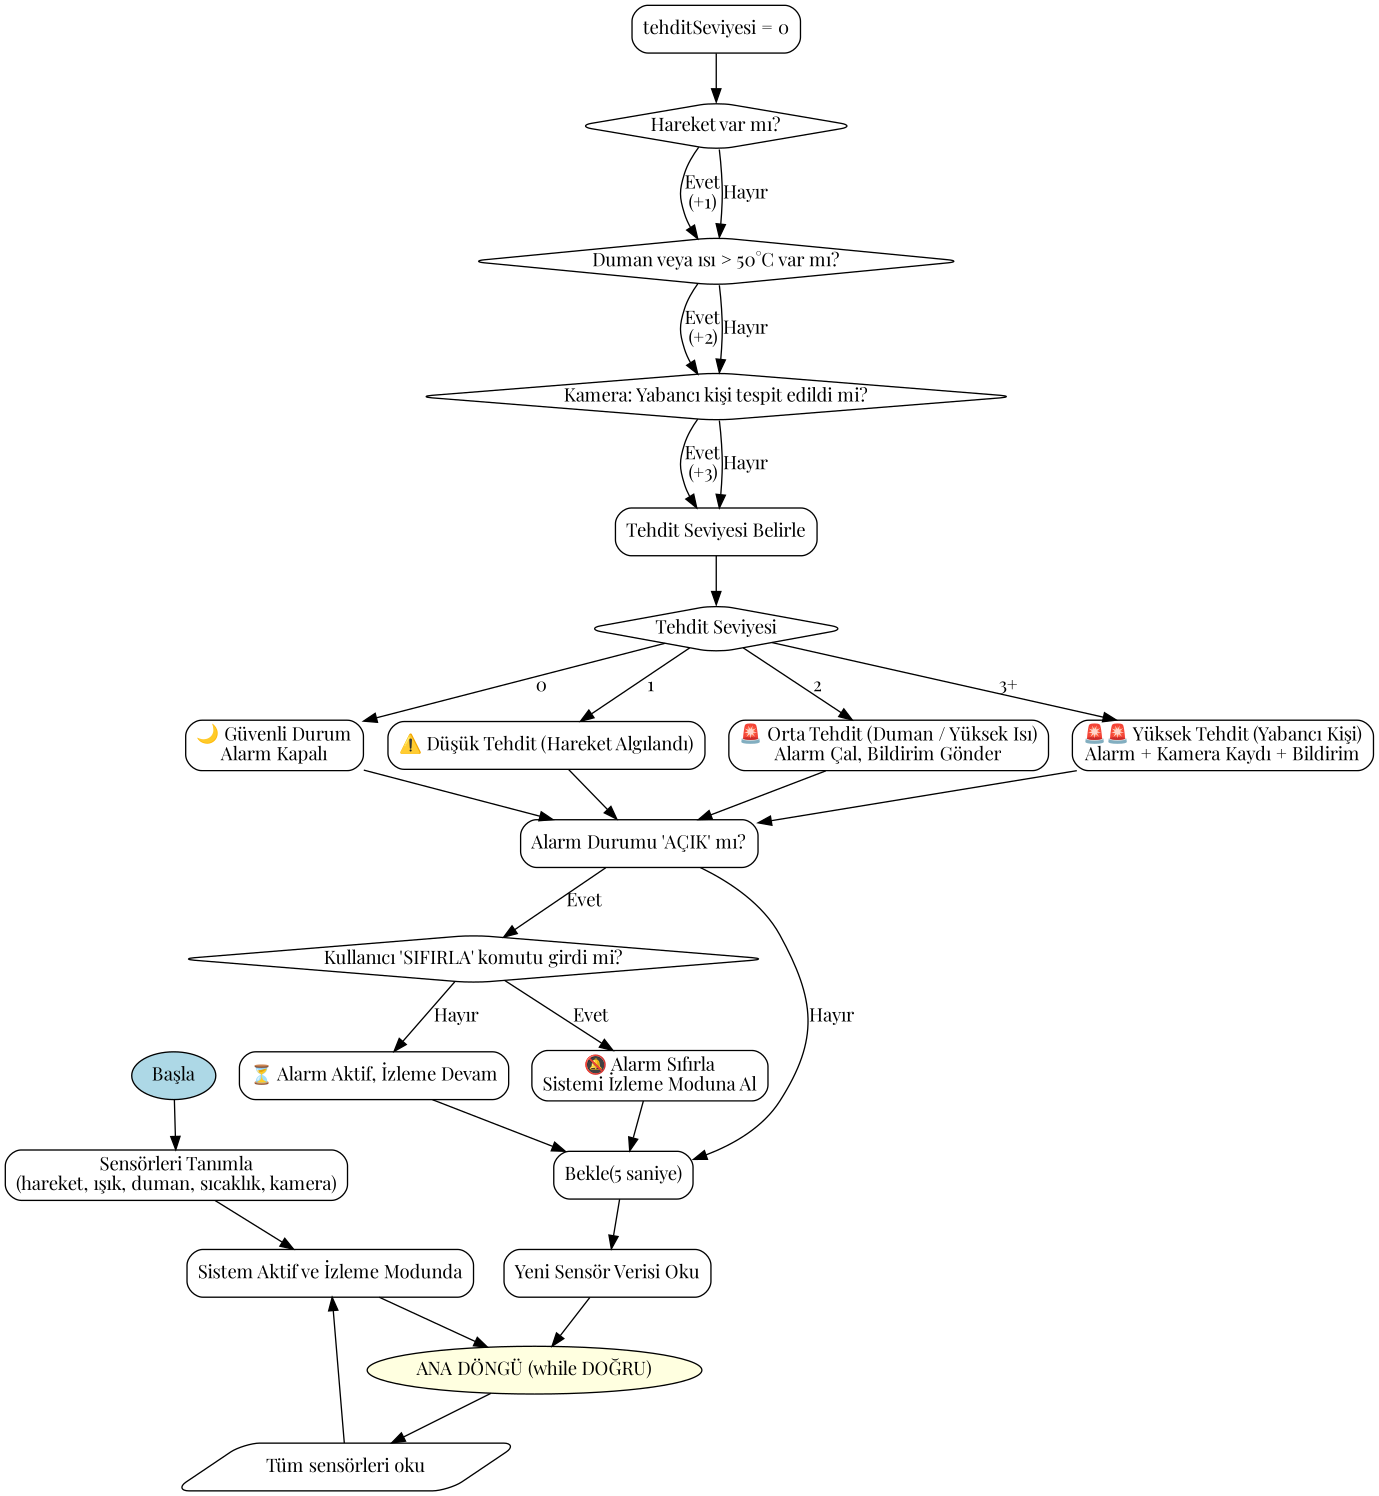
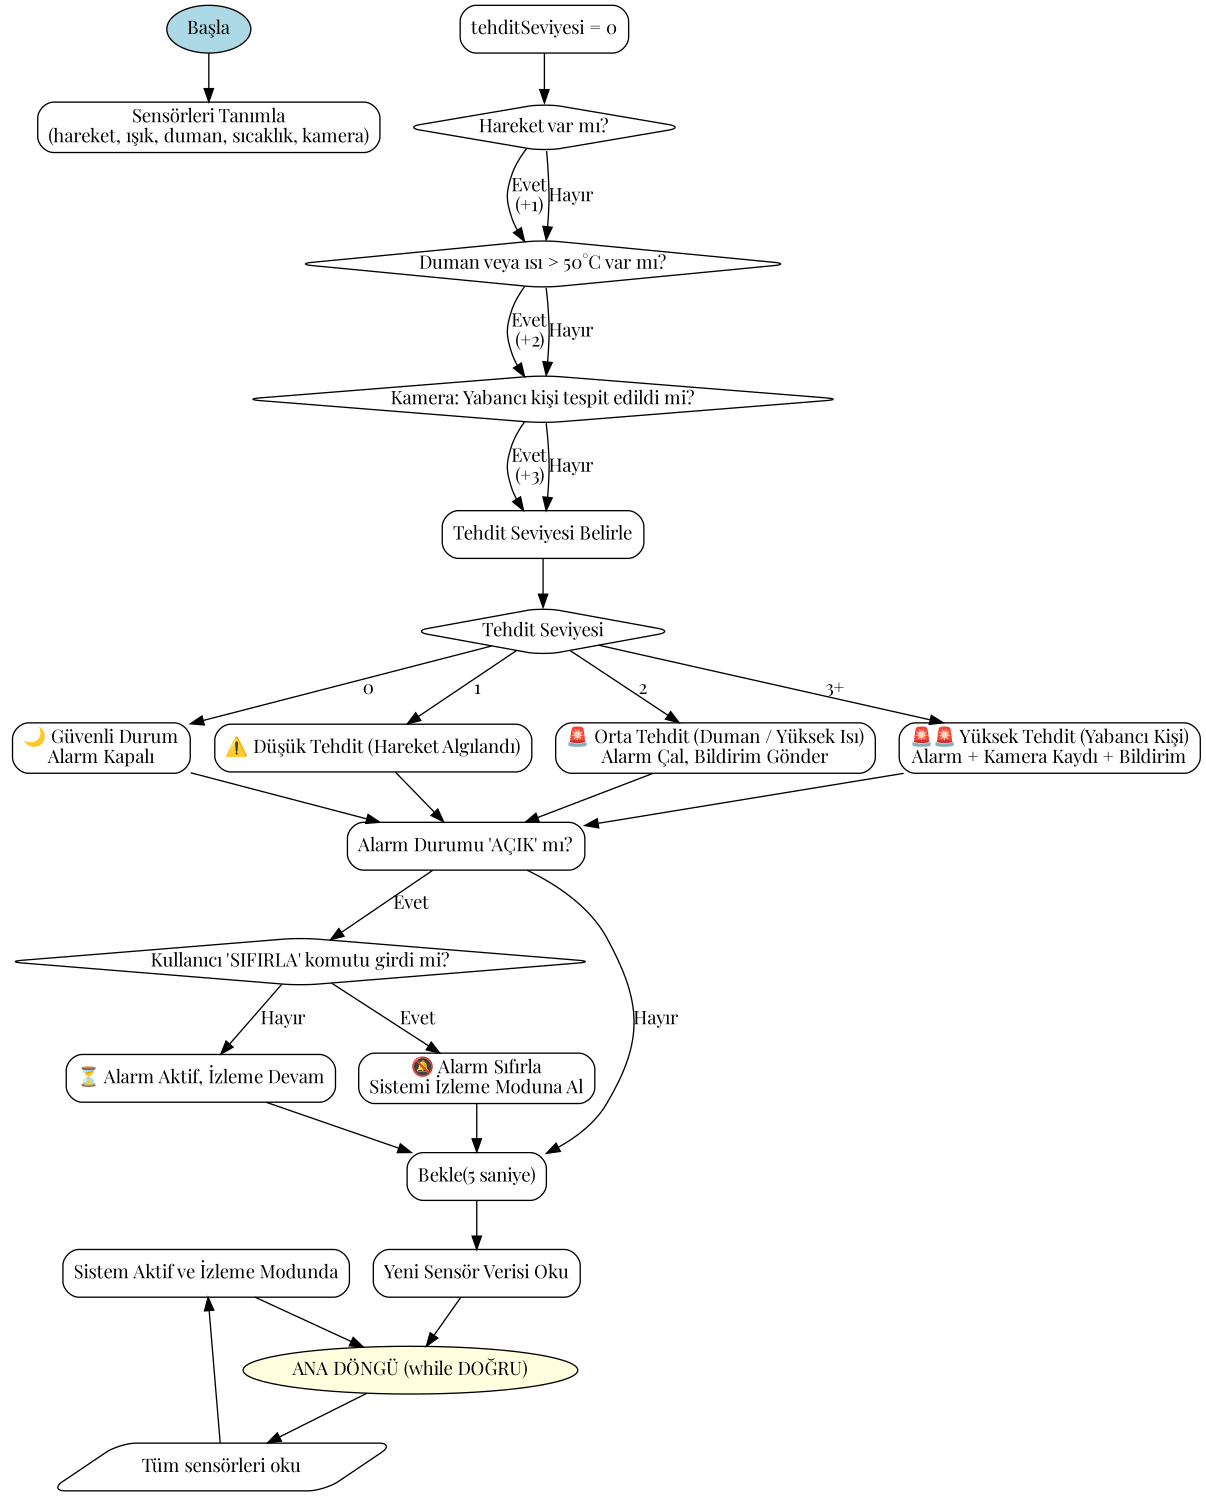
edge "Sensörleri Tanımla (hareket, ışık, duman, sıcaklık, kamera)" -> "Sistem Aktif ve İzleme Modunda": removed
